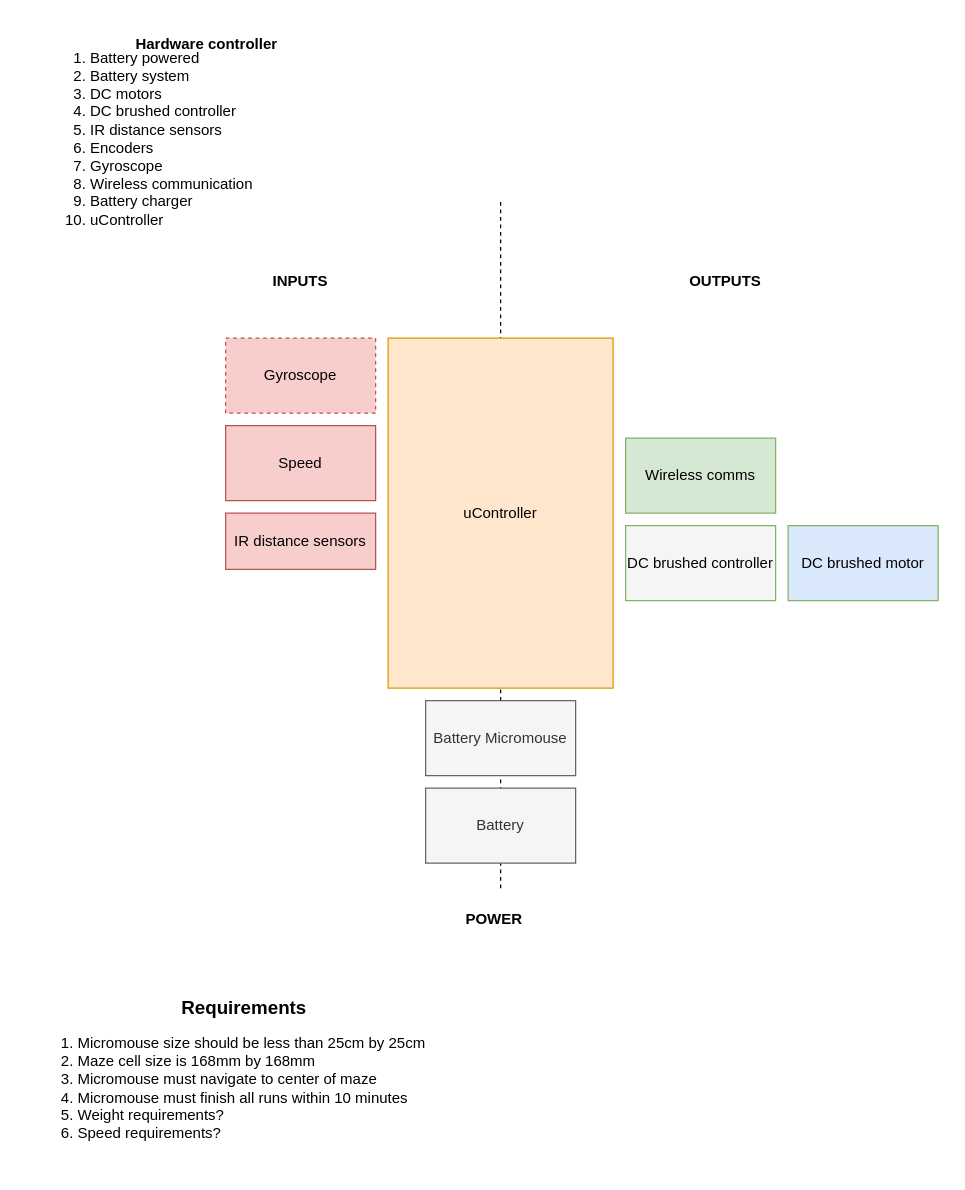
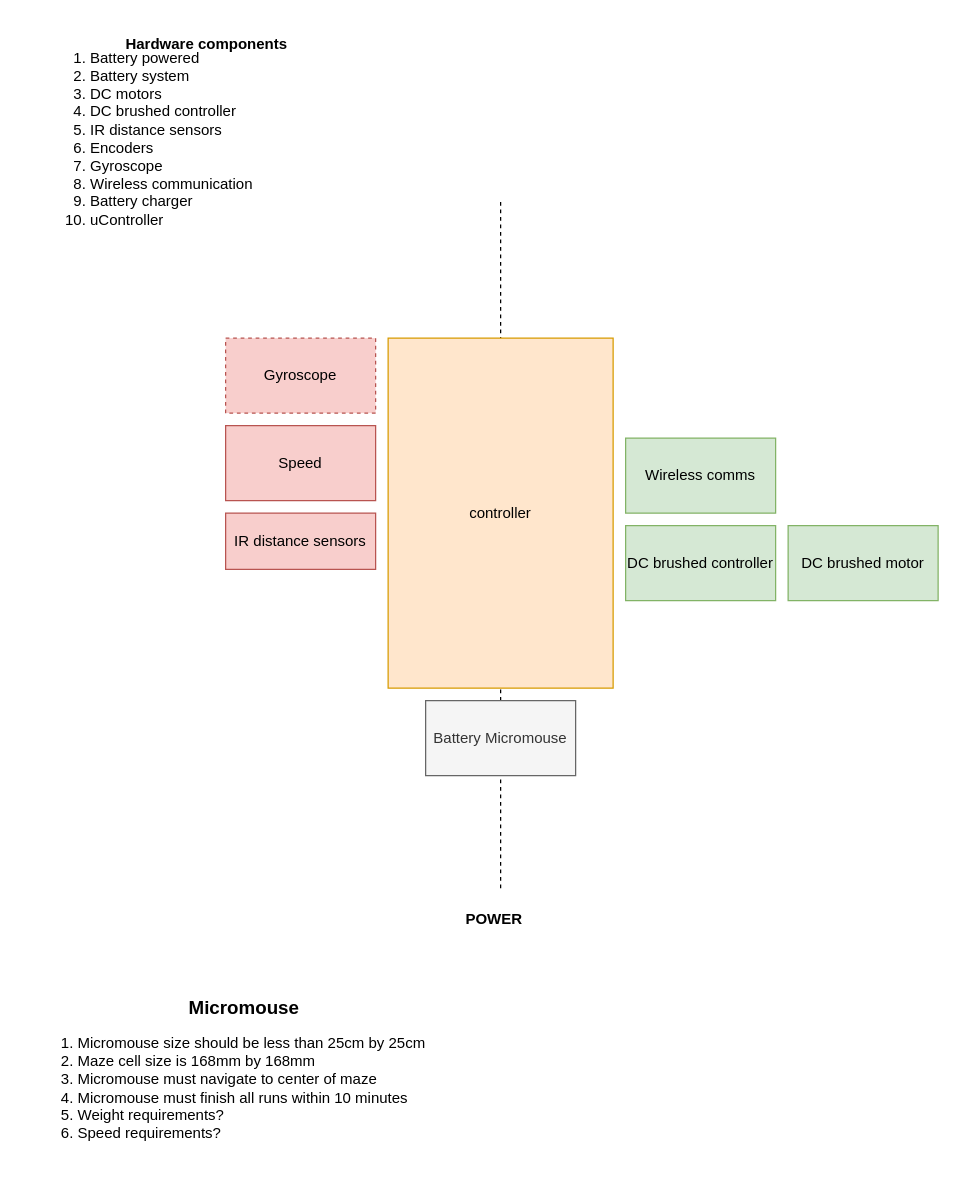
node "Hardware controller": label "Hardware controller" -> "Hardware components"
node "INPUTS": removed
node "OUTPUTS": removed
node "uController": label "uController" -> "controller"
node "DC brushed controller": fillcolor #f5f5f5 -> #d5e8d4
node "DC brushed motor": fillcolor #dae8fc -> #d5e8d4
node "Battery": removed
node "Requirements": label "Requirements" -> "Micromouse"
